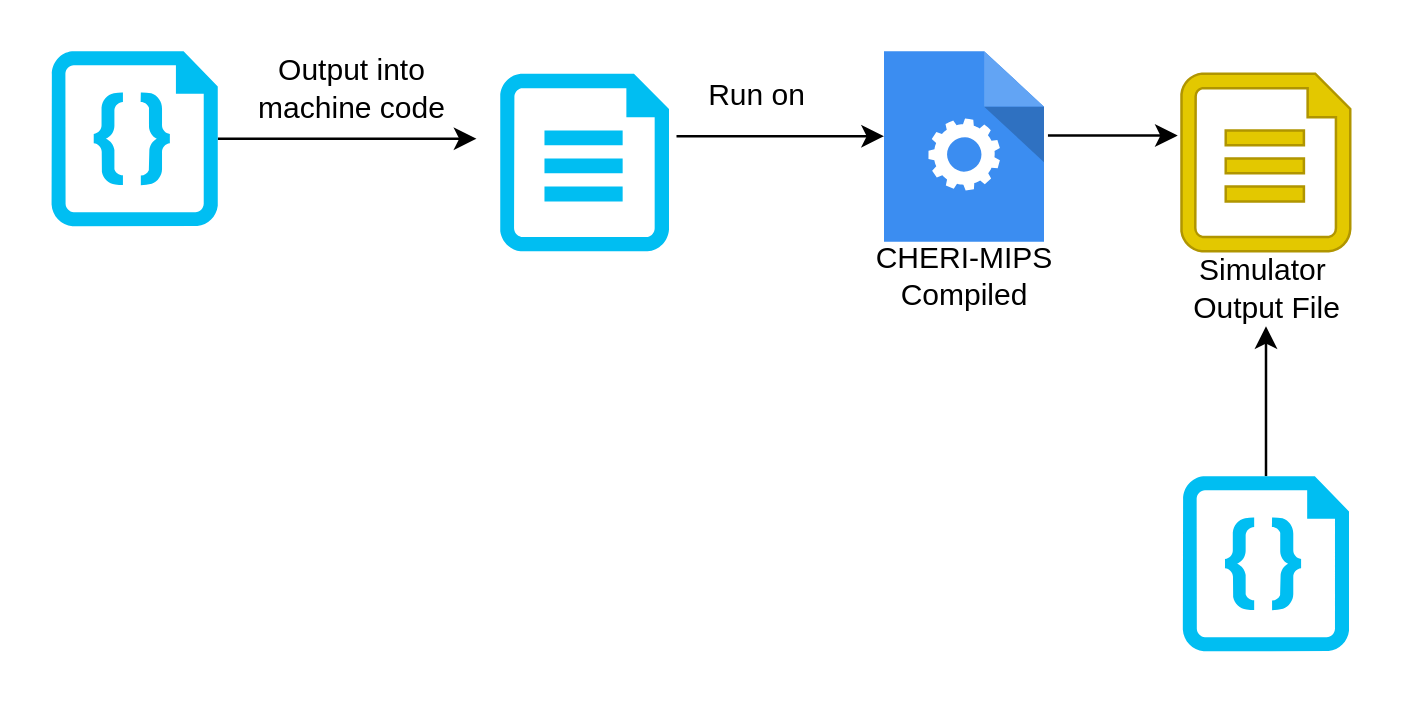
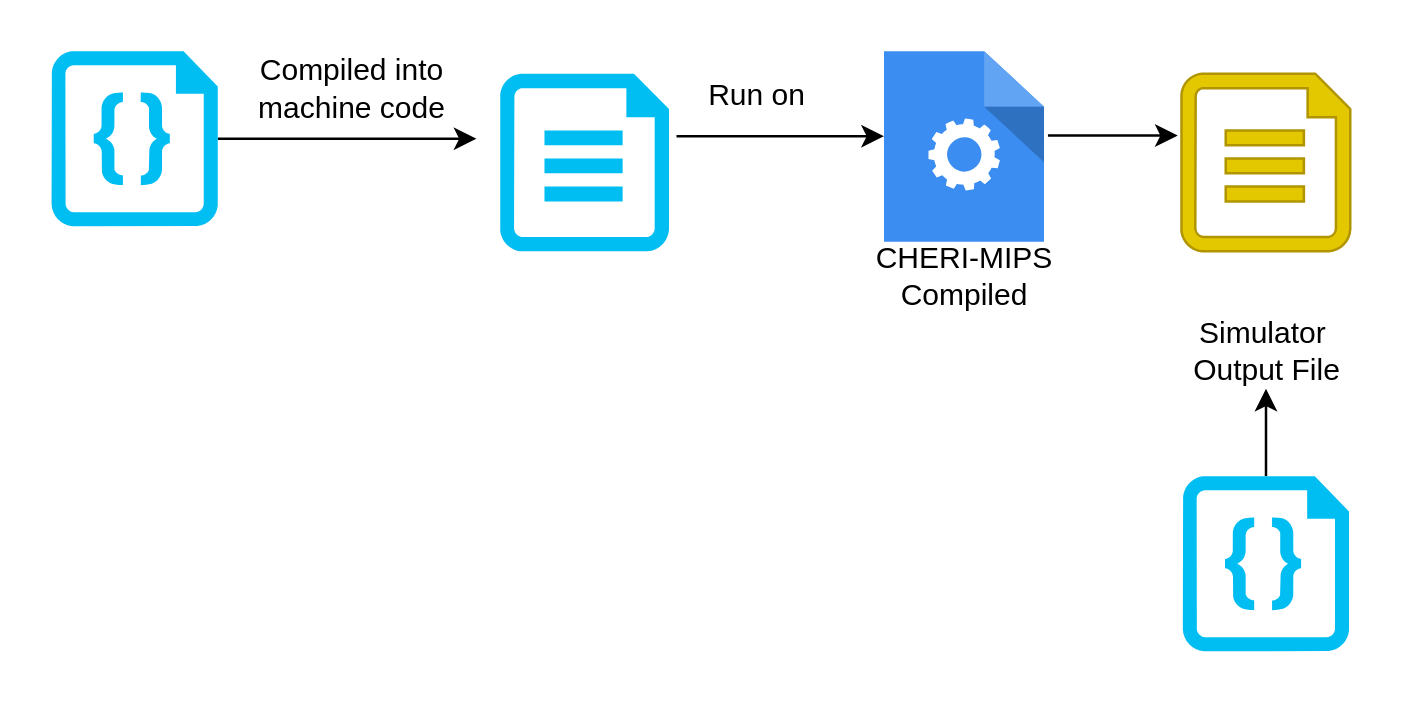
node "Output into machine code": label "Output into machine code" -> "Compiled into machine code"
node "Simulator Output File": moved (1266, 289) -> (1266, 351)
